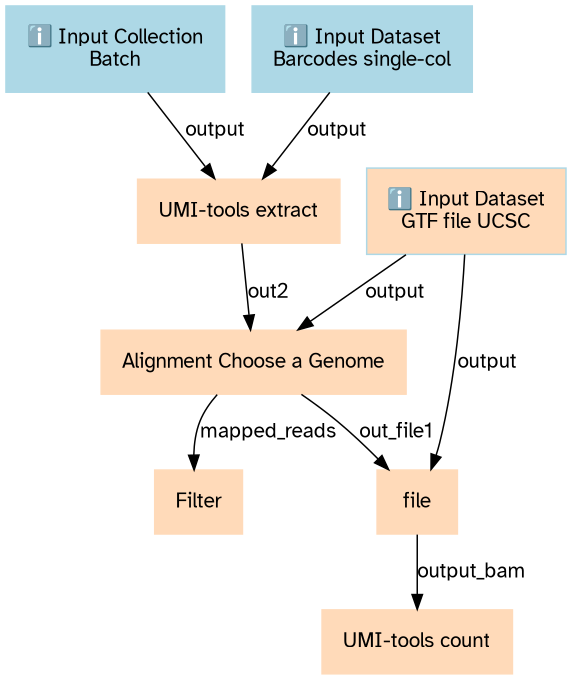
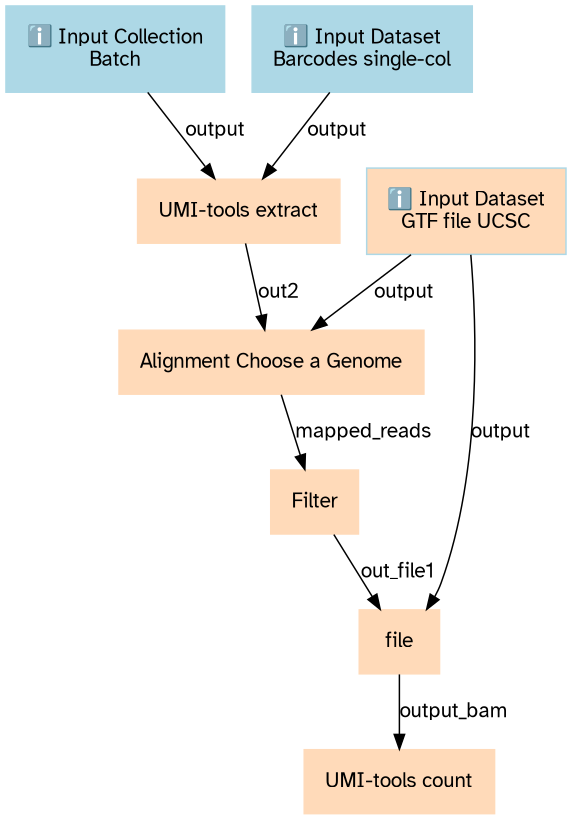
edge "Alignment Choose a Genome" -> "file": now "Filter" -> "file"
